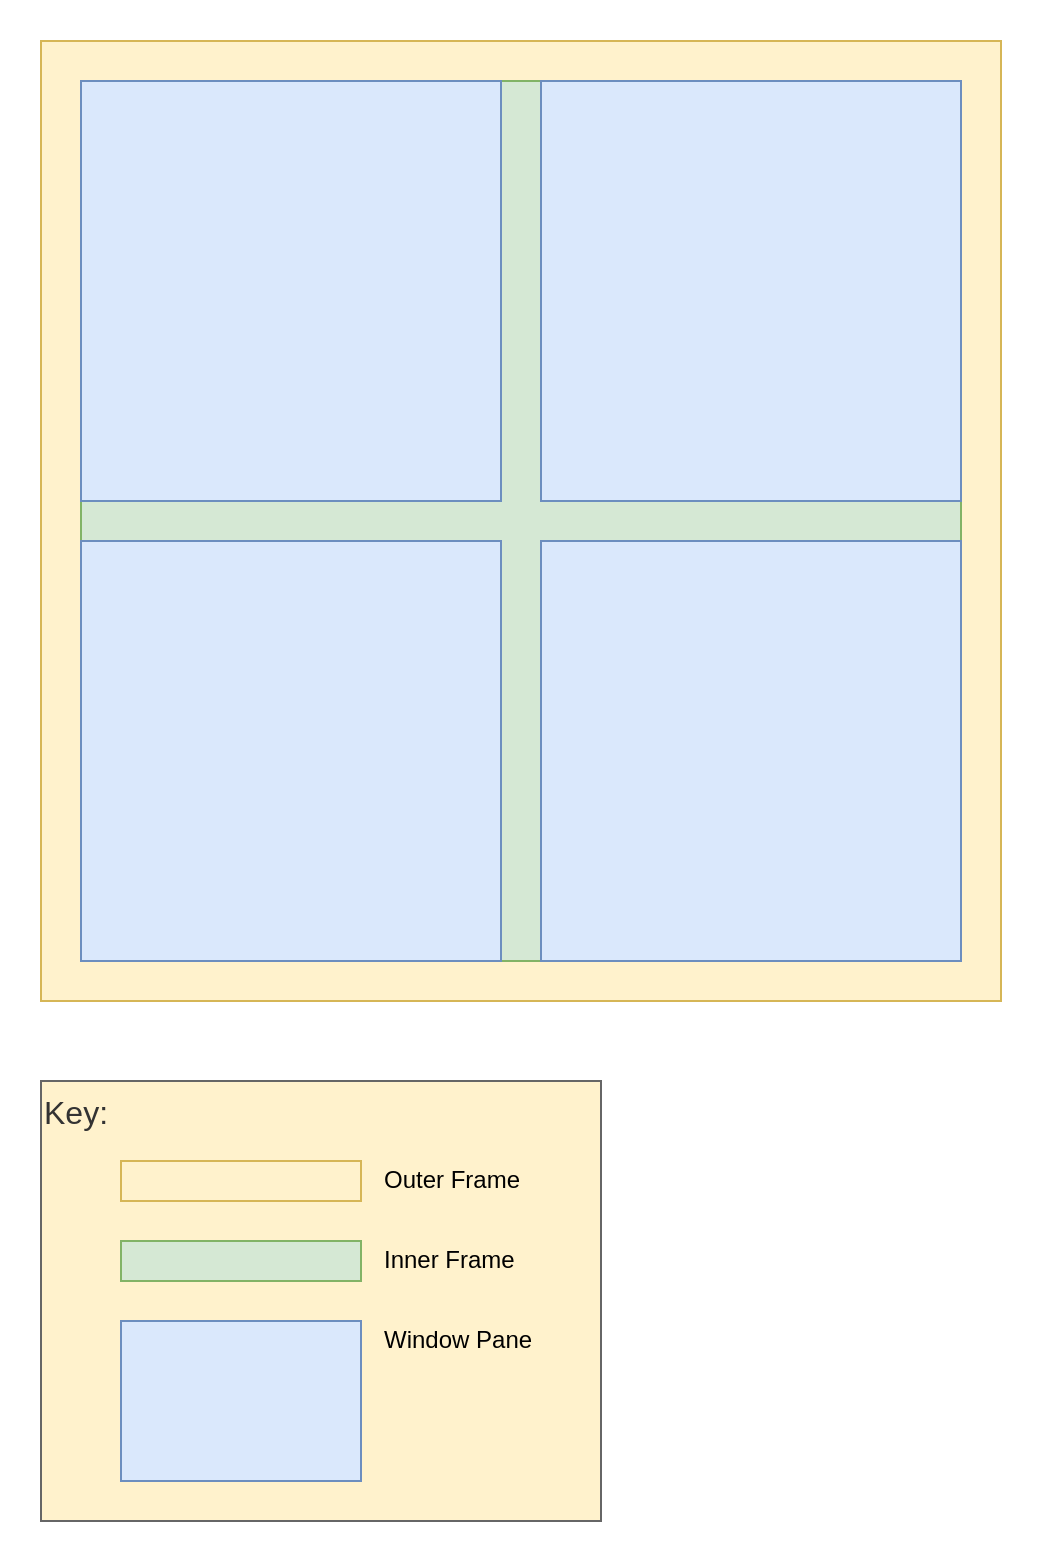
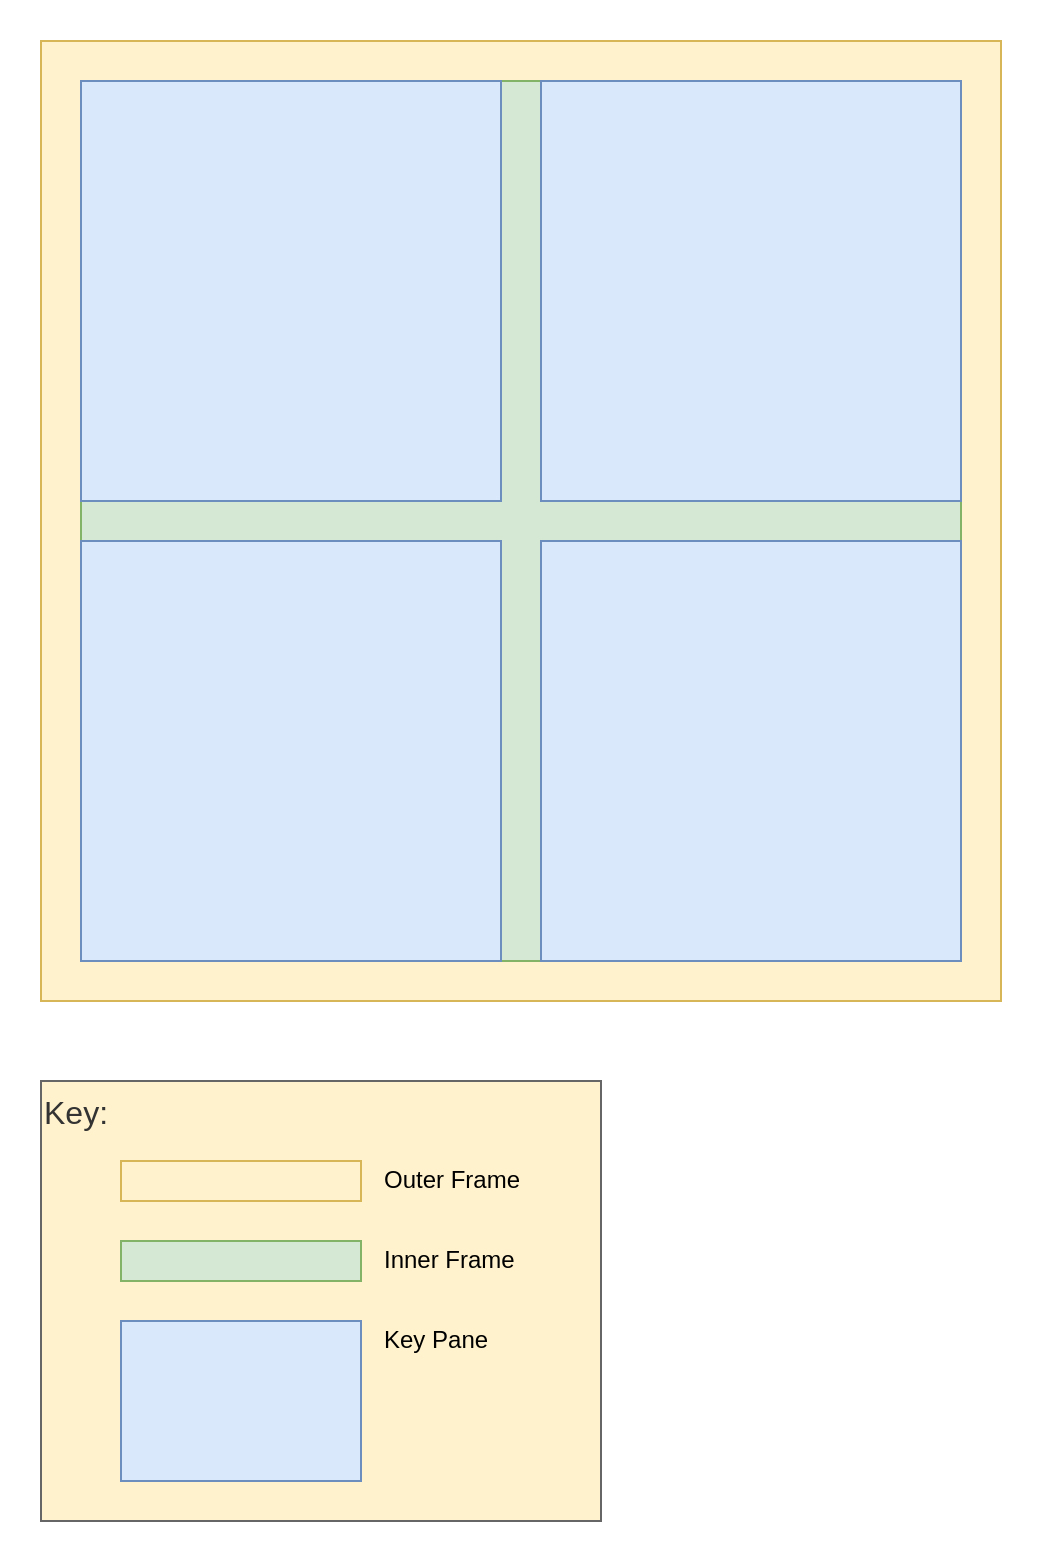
node "Window Pane": label "Window Pane" -> "Key Pane"
